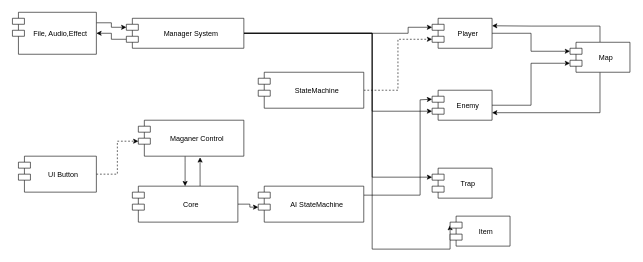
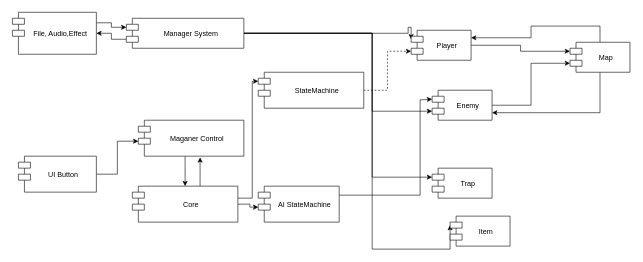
node "Player": moved (462, 33) -> (441, 45)
edge "Core" -> "StateMachine": added
edge "UI Button" -> "Maganer Control": style dashed -> solid
node "AI StateMachine": size 106x36 -> 81x36
